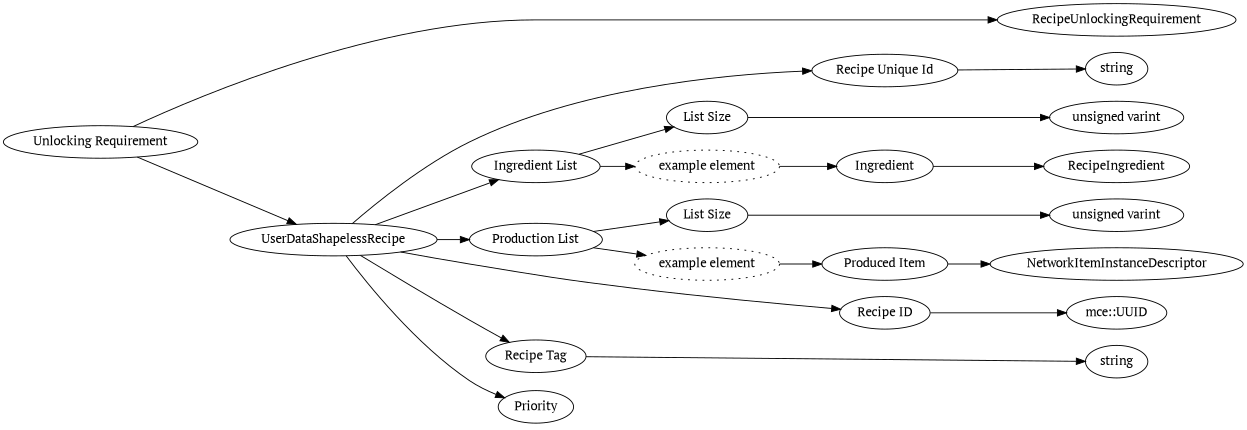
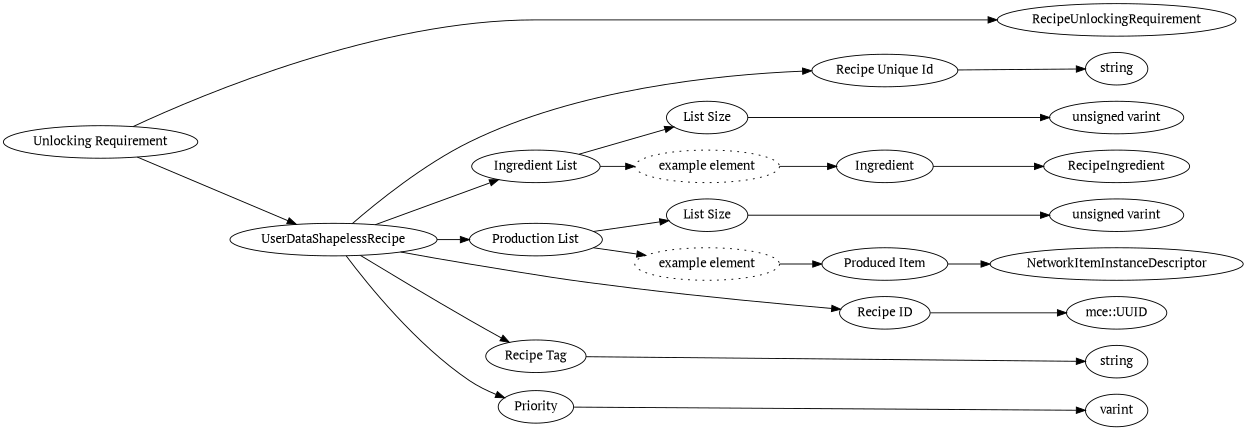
node "varint": added
